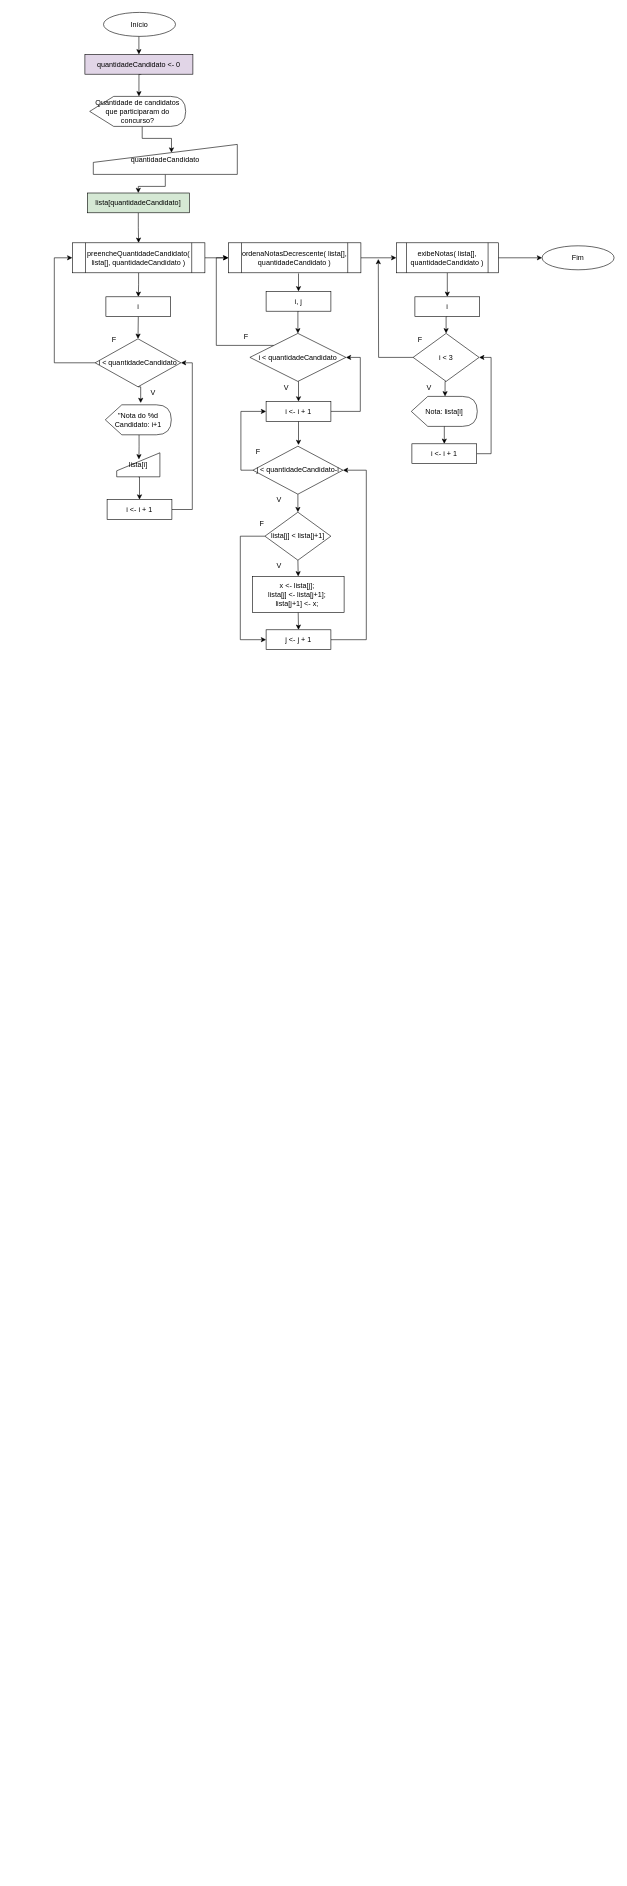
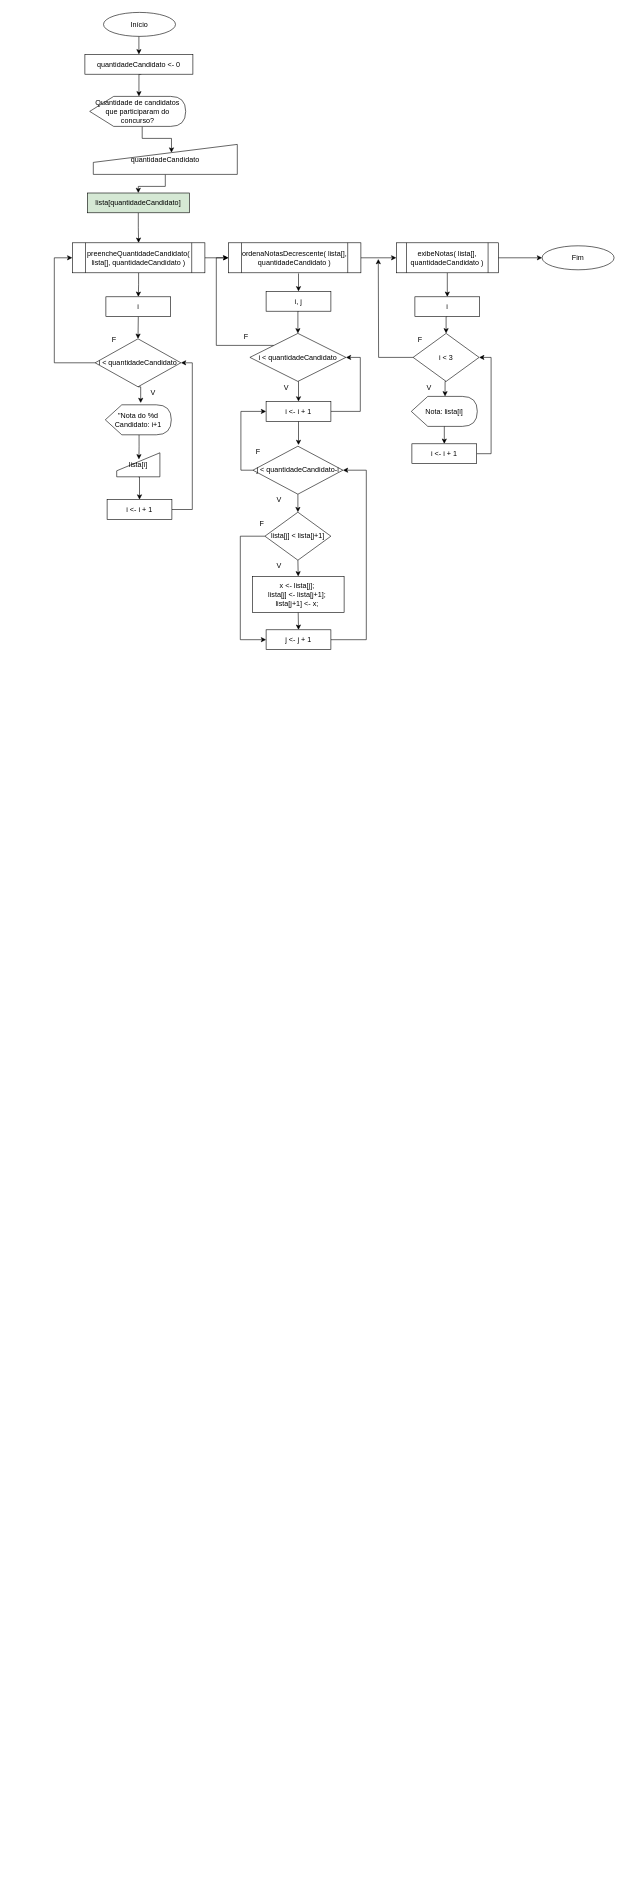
node "quantidadeCandidato <- 0": fillcolor #e1d5e7 -> #ffffff
